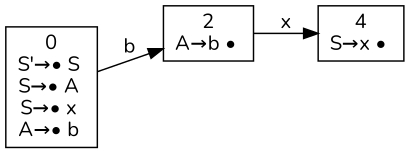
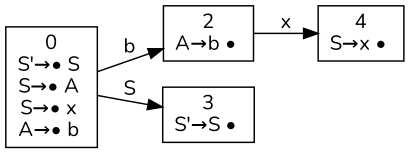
node "3": added
